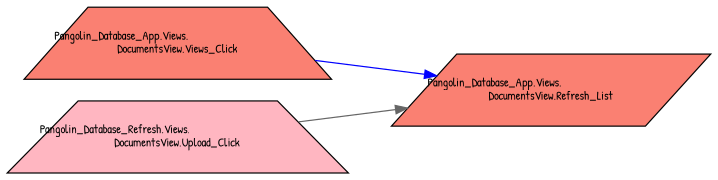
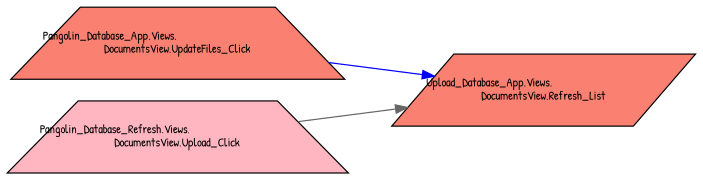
node "Pangolin_Database_App.Views. DocumentsView.Views_Click": label "Pangolin_Database_App.Views. DocumentsView.Views_Click" -> "Pangolin_Database_App.Views. DocumentsView.UpdateFiles_Click"
node "Pangolin_Database_App.Views. DocumentsView.Refresh_List": label "Pangolin_Database_App.Views. DocumentsView.Refresh_List" -> "Upload_Database_App.Views. DocumentsView.Refresh_List"
